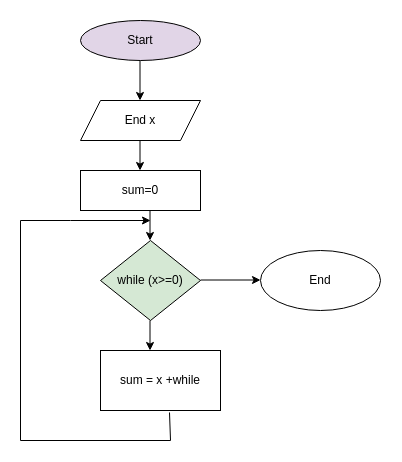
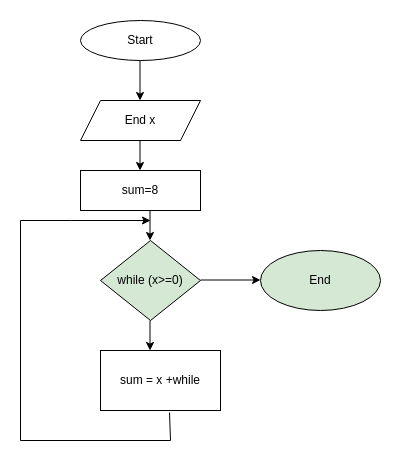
node "Start": fillcolor #e1d5e7 -> #ffffff
node "sum=0": label "sum=0" -> "sum=8"
node "End": fillcolor #ffffff -> #d5e8d4
